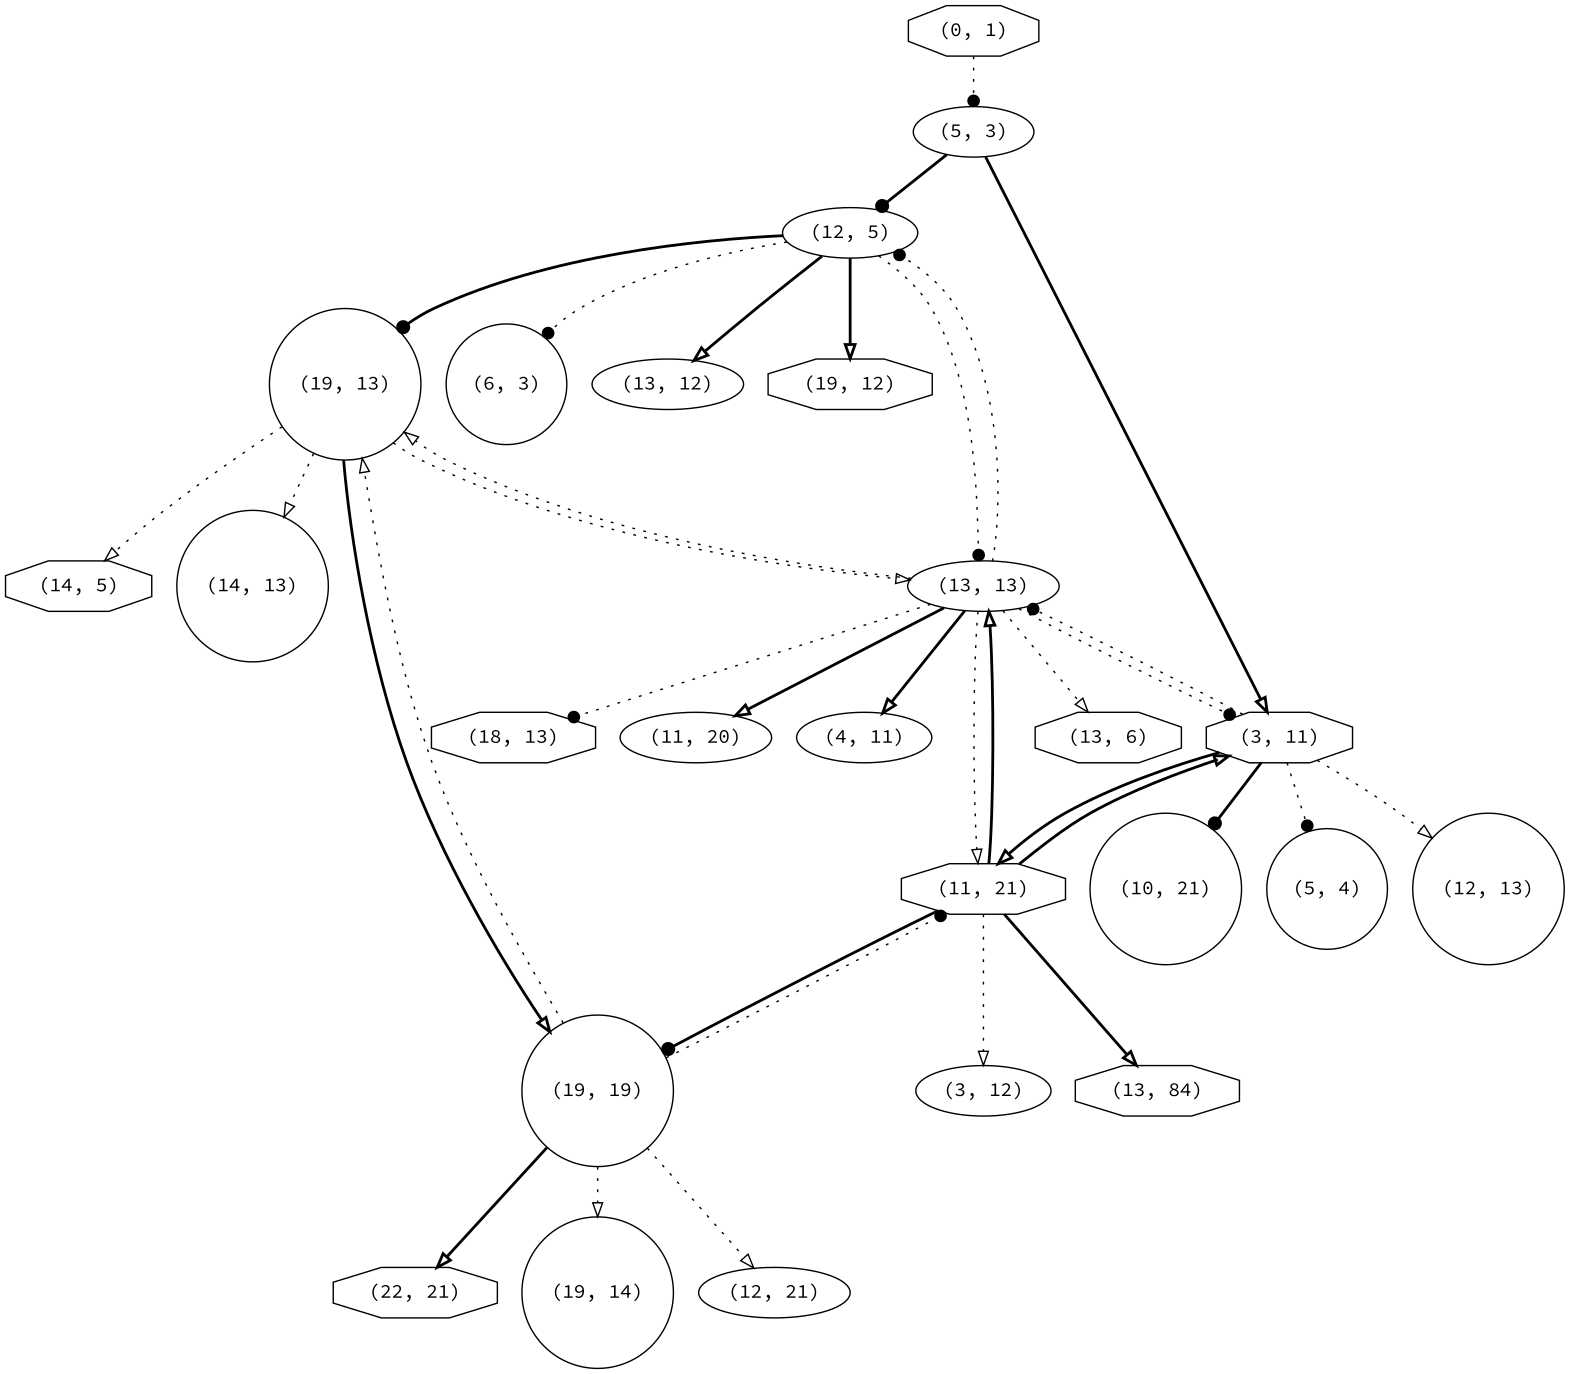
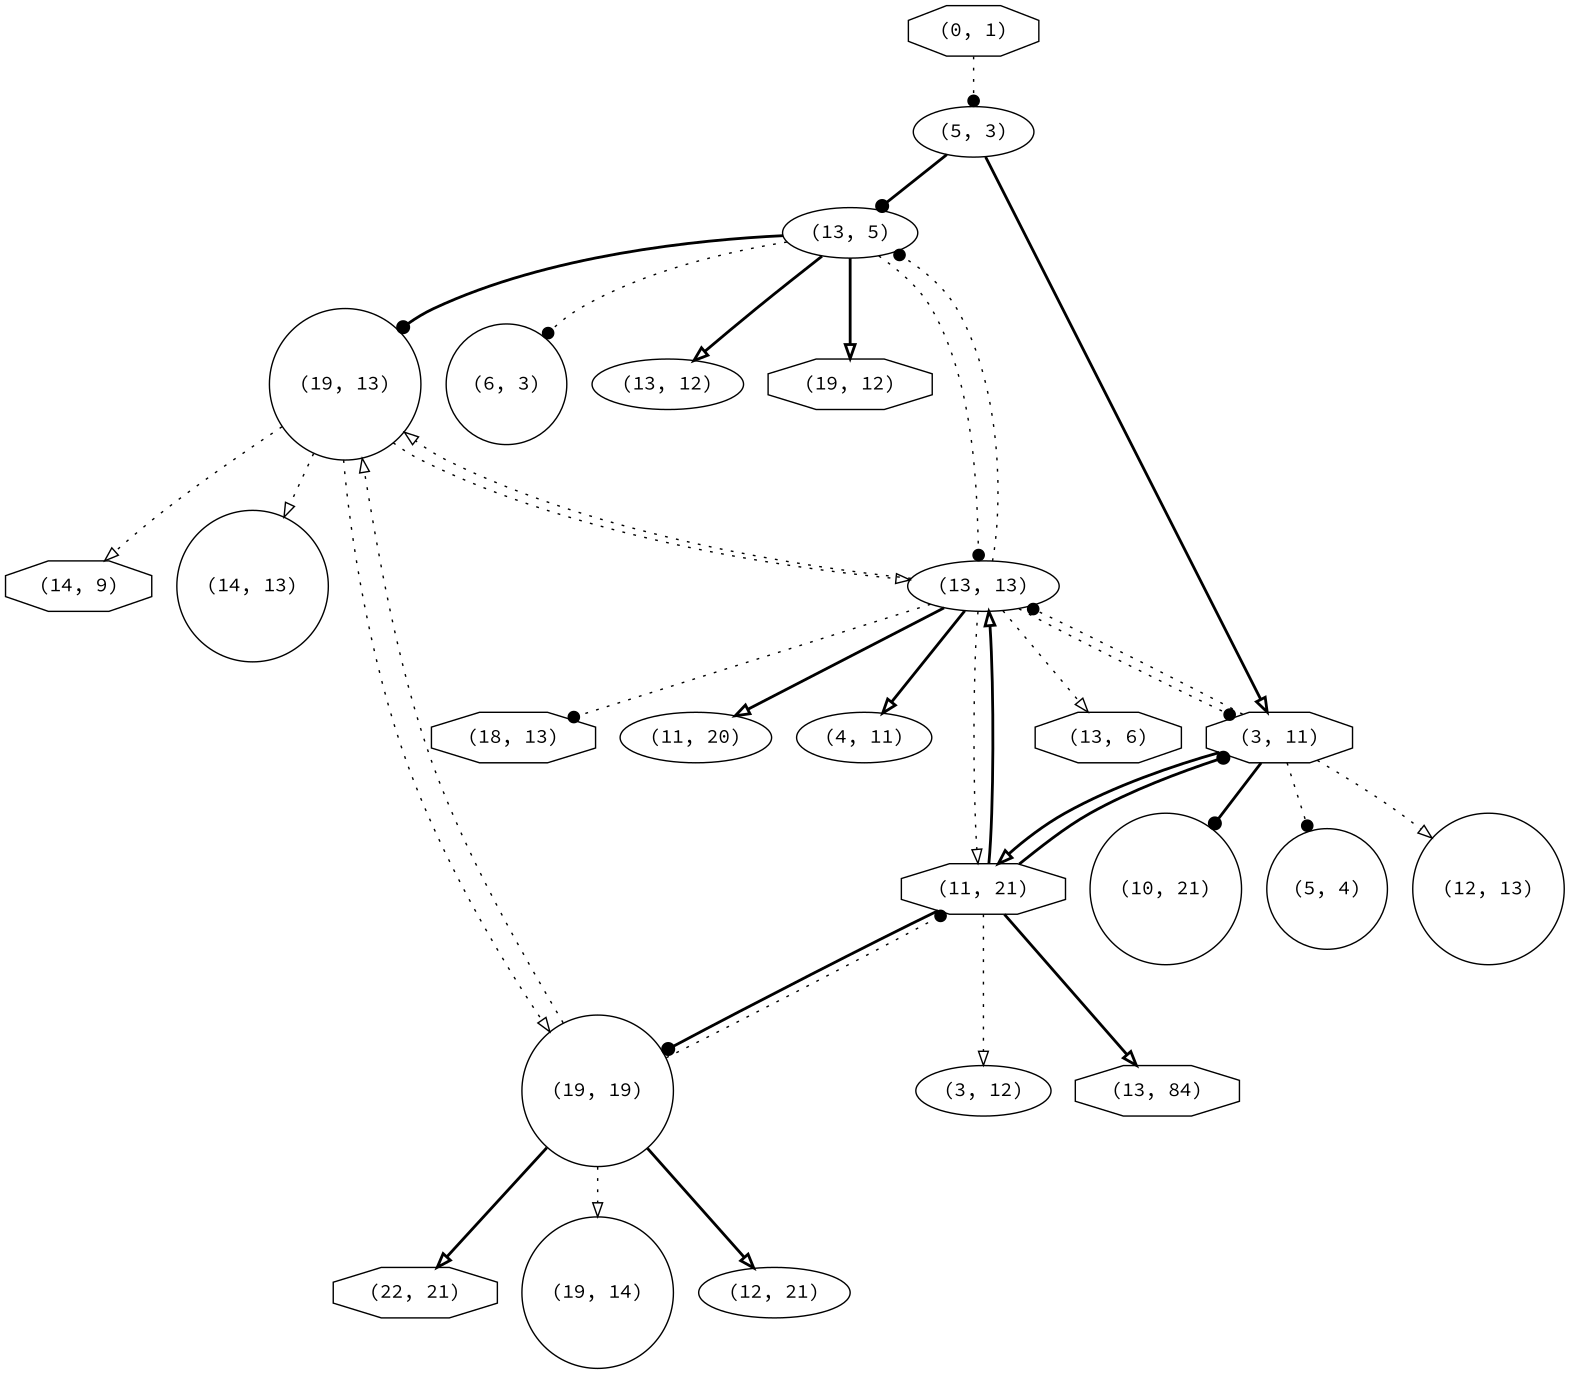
node "(12, 5)": label "(12, 5)" -> "(13, 5)"
node "(14, 5)": label "(14, 5)" -> "(14, 9)"
edge "(19, 13)" -> "(19, 19)": style bold -> dotted
edge "(11, 21)" -> "(3, 11)": arrowhead onormal -> dot
edge "(19, 19)" -> "(12, 21)": style dotted -> bold
